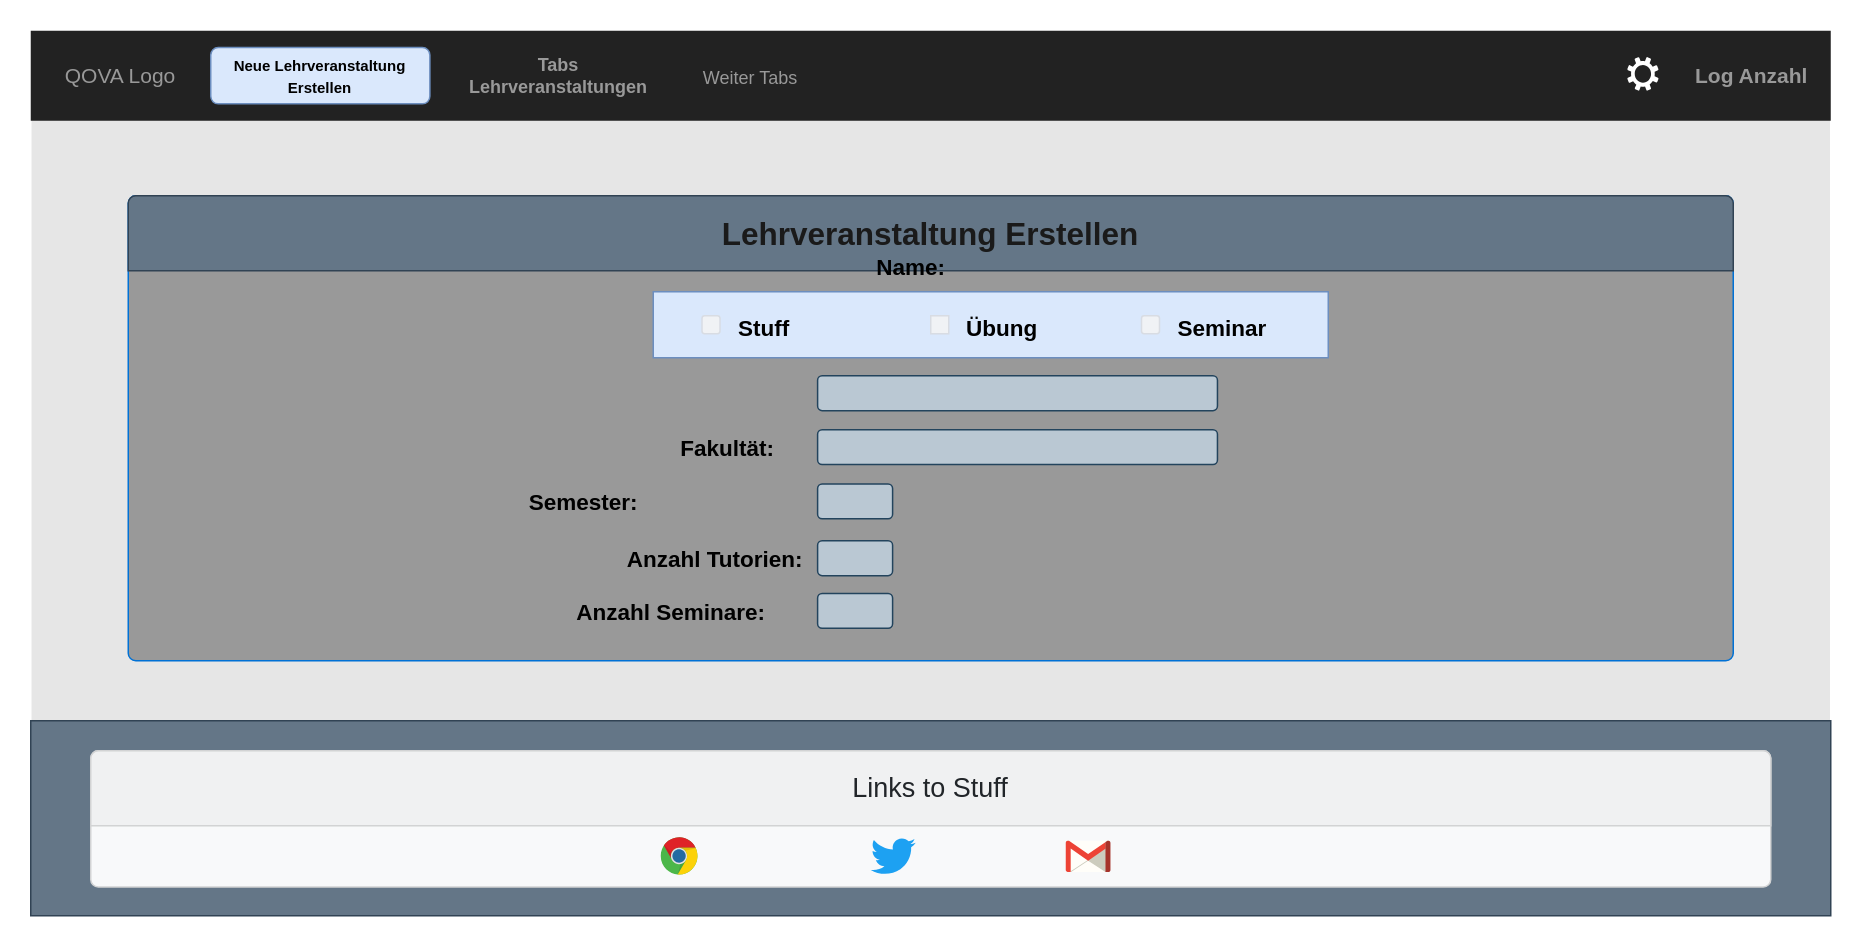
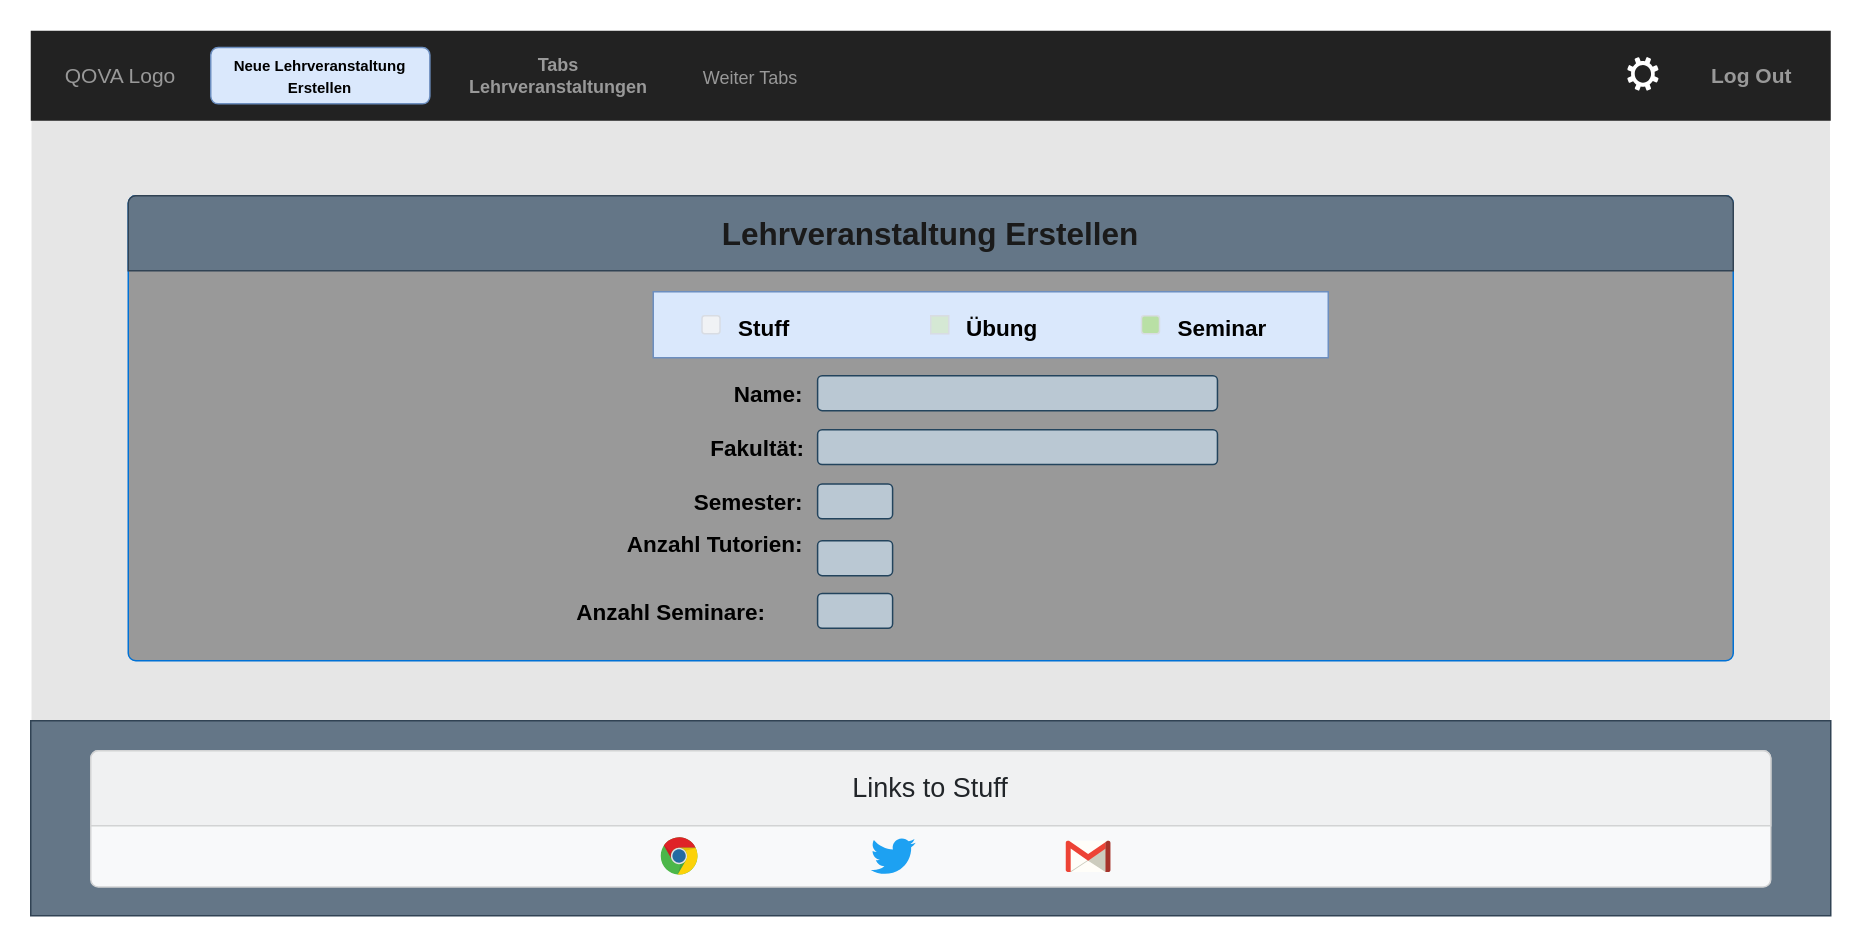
node "Log Anzahl": label "Log Anzahl" -> "Log Out"
node "Name:": moved (857, 266) -> (715, 393)
node "Übung": fillcolor #f0f2f5 -> #d5e8d4
node "Seminar": fillcolor #f0f2f5 -> #b9e0a5
node "Fakultät:": moved (686, 447) -> (716, 447)
node "Semester:": moved (551, 501) -> (716, 501)
node "Anzahl Tutorien:": moved (701, 558) -> (701, 543)
